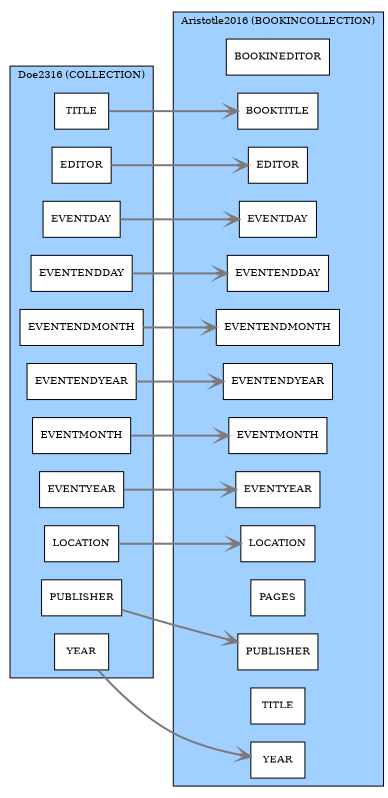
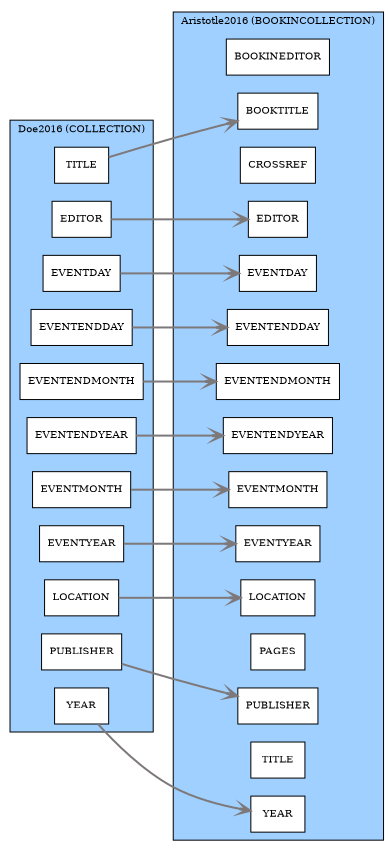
cluster "Doe2316 (COLLECTION)": label "Doe2316 (COLLECTION)" -> "Doe2016 (COLLECTION)"
node "CROSSREF": added
